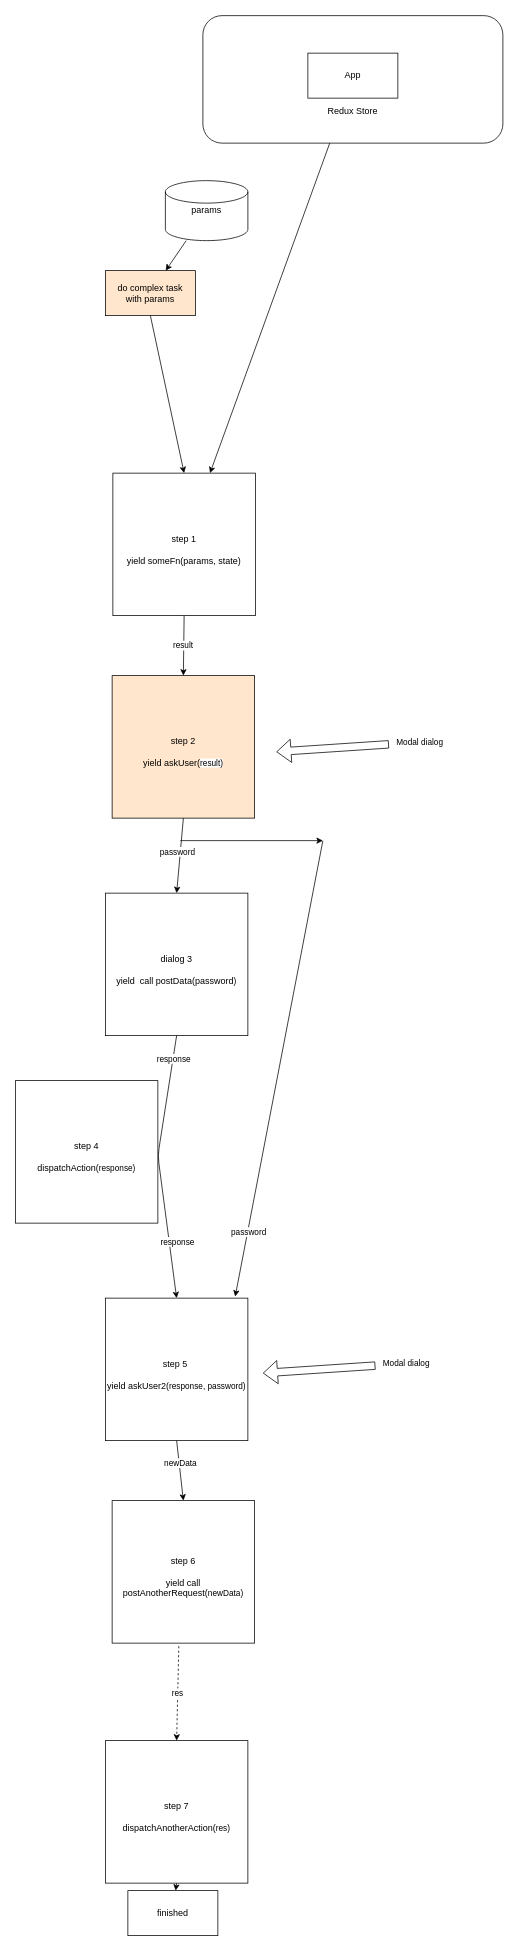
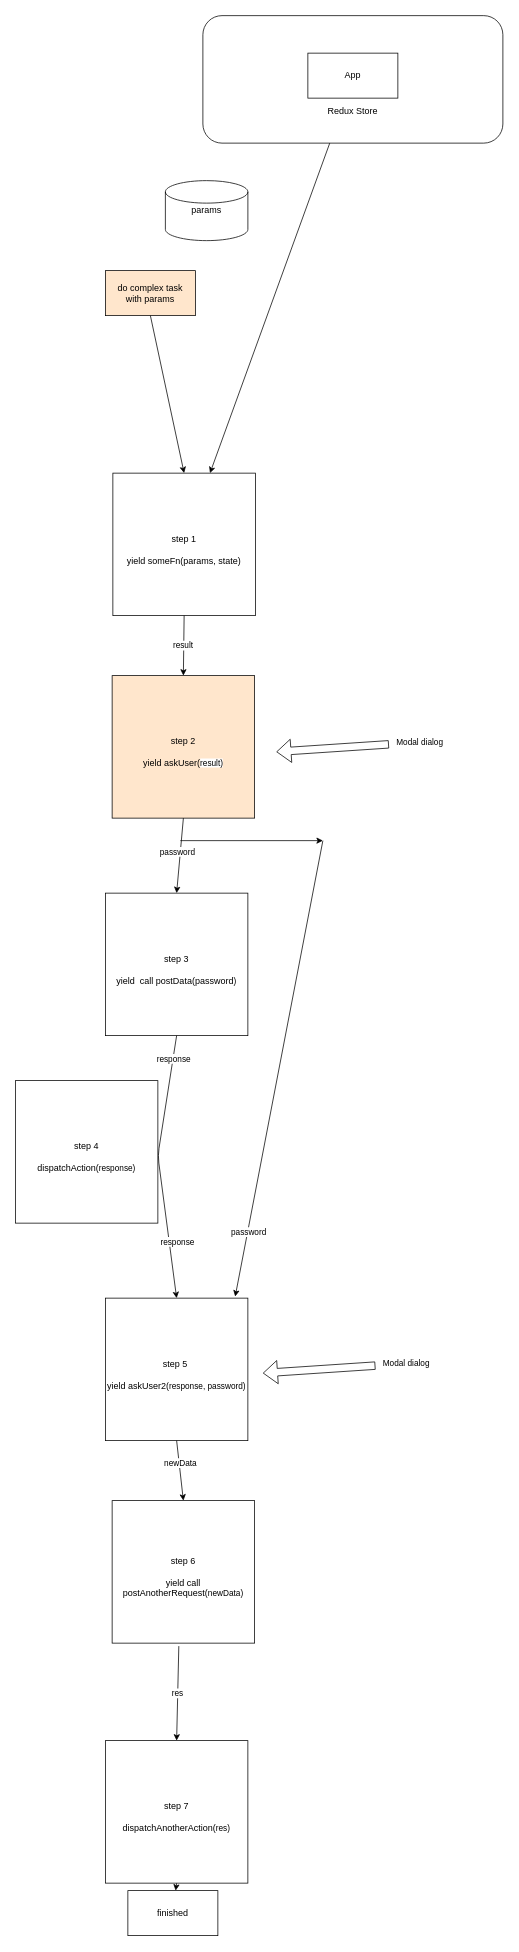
edge "params" -> "do complex task with params": removed
node "dialog 3 yield call postData(password)": label "dialog 3 yield call postData(password)" -> "step 3 yield call postData(password)"
edge "step 6 yield call postAnotherRequest(newData)" -> "step 7 dispatchAnotherAction(res)": style dashed -> solid
